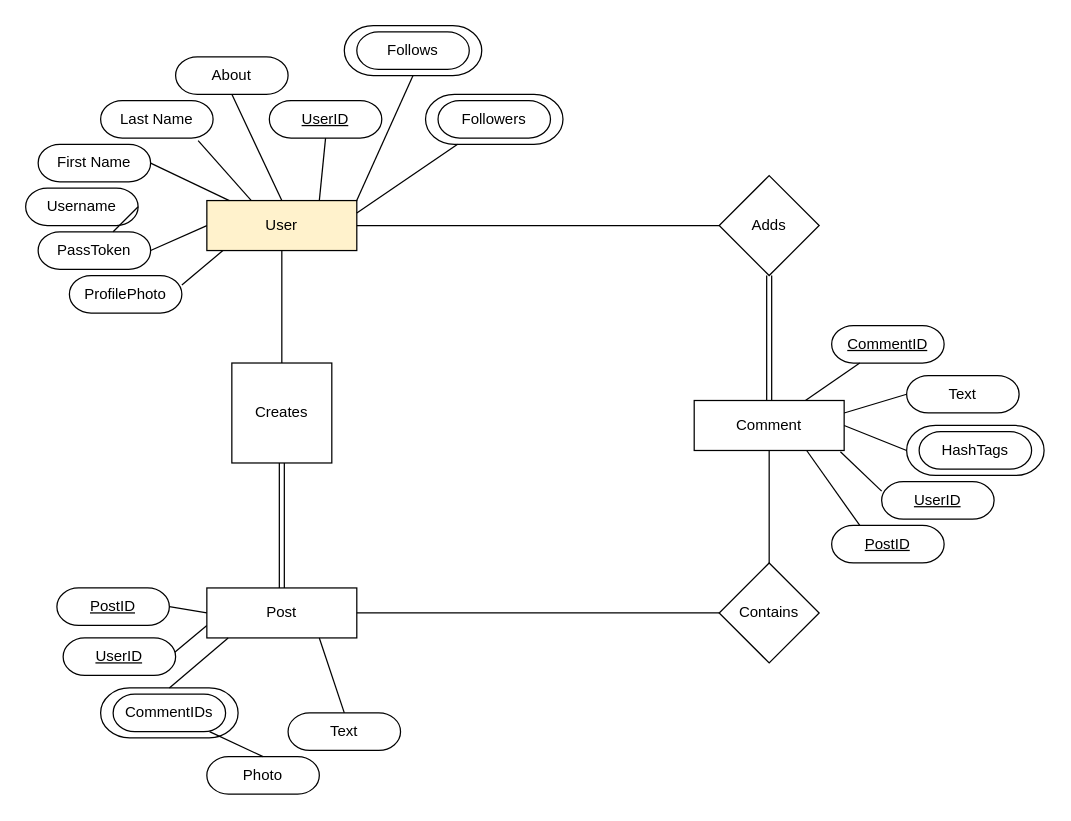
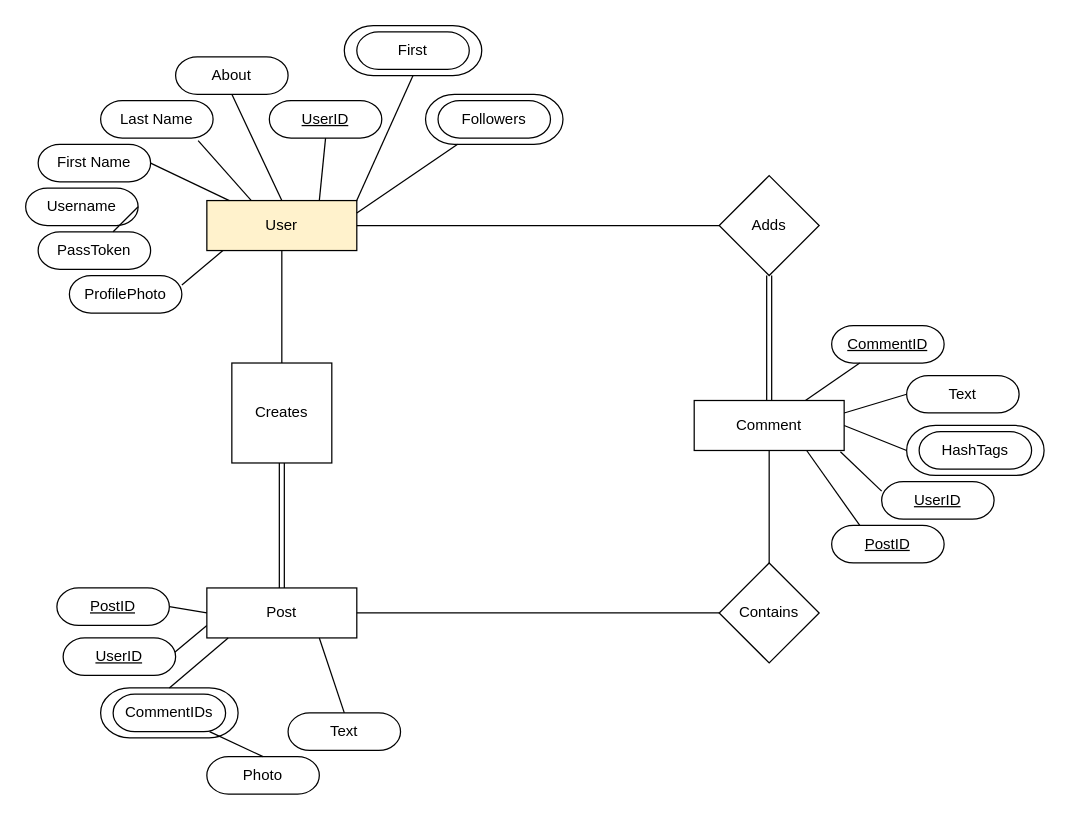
node "Follows": label "Follows" -> "First"
edge "User" -- "PassToken": removed
